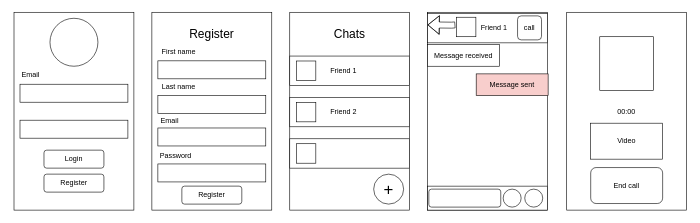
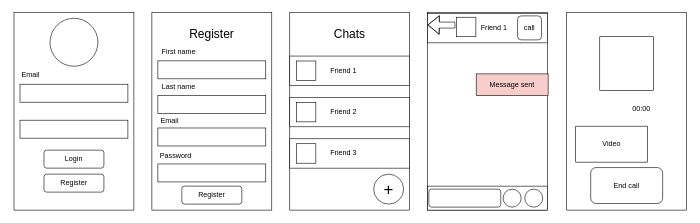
node "Message received": removed
node "00:00": moved (627, 112) -> (642, 109)
node "Video": moved (627, 141) -> (612, 144)
node "Friend 3": added
